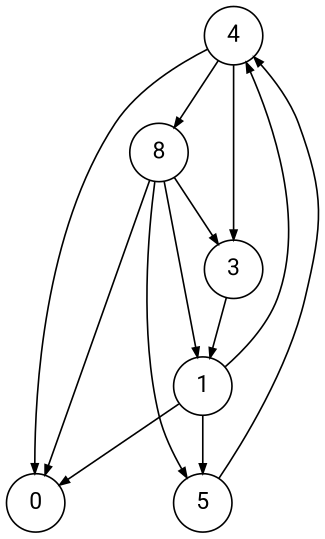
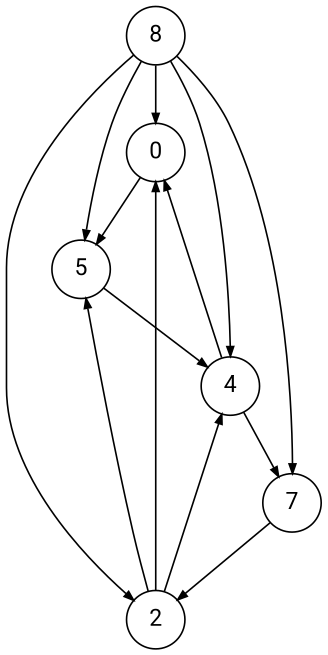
edge "4" -> "8": reversed
edge "0" -> "5": added
node "3": label "3" -> "7"
node "1": label "1" -> "2"
